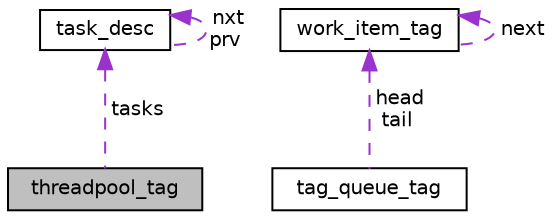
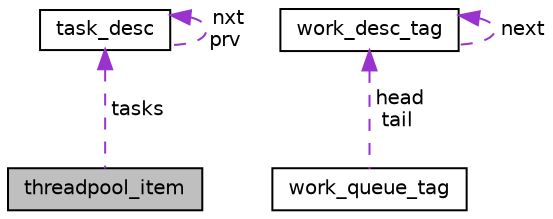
node "work_item_tag": label "work_item_tag" -> "work_desc_tag"
node "threadpool_tag": label "threadpool_tag" -> "threadpool_item"
node "tag_queue_tag": label "tag_queue_tag" -> "work_queue_tag"
